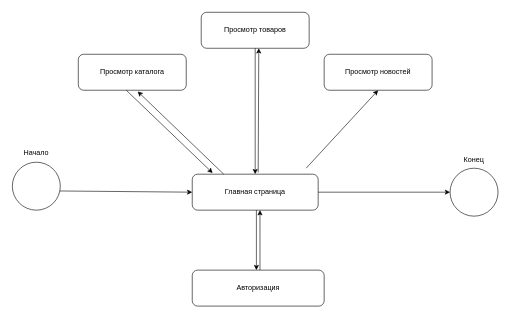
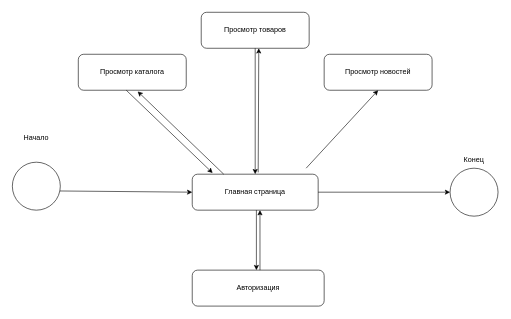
node "Начало": moved (36, 153) -> (36, 138)
